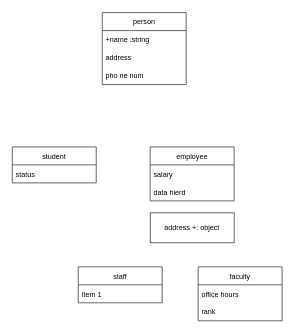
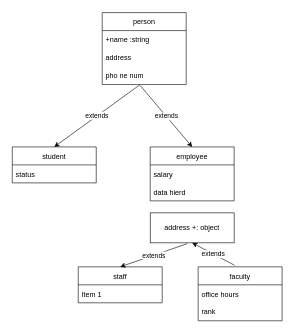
edge "pho ne num" -> "student": added, label "extends"
edge "pho ne num" -> "employee": added, label "extends"
edge "faculty" -> "address +: object": added, label "extends"
edge "address +: object" -> "staff": added, label "extends"
